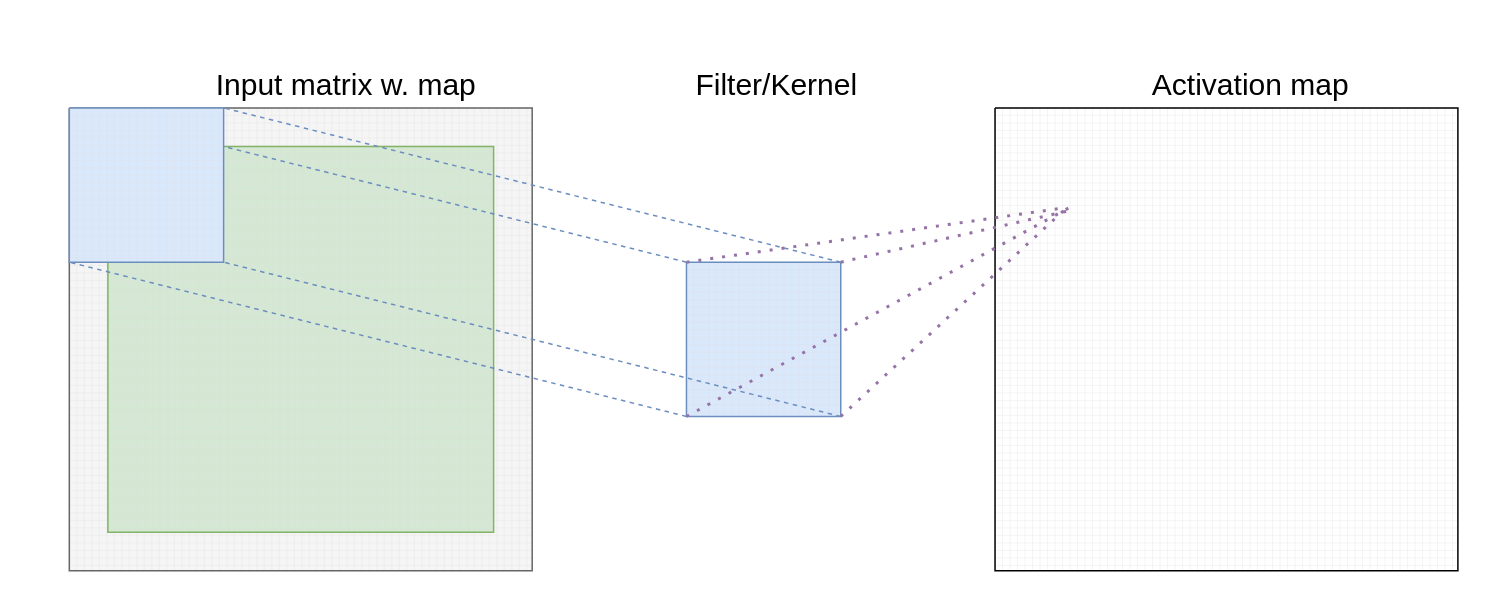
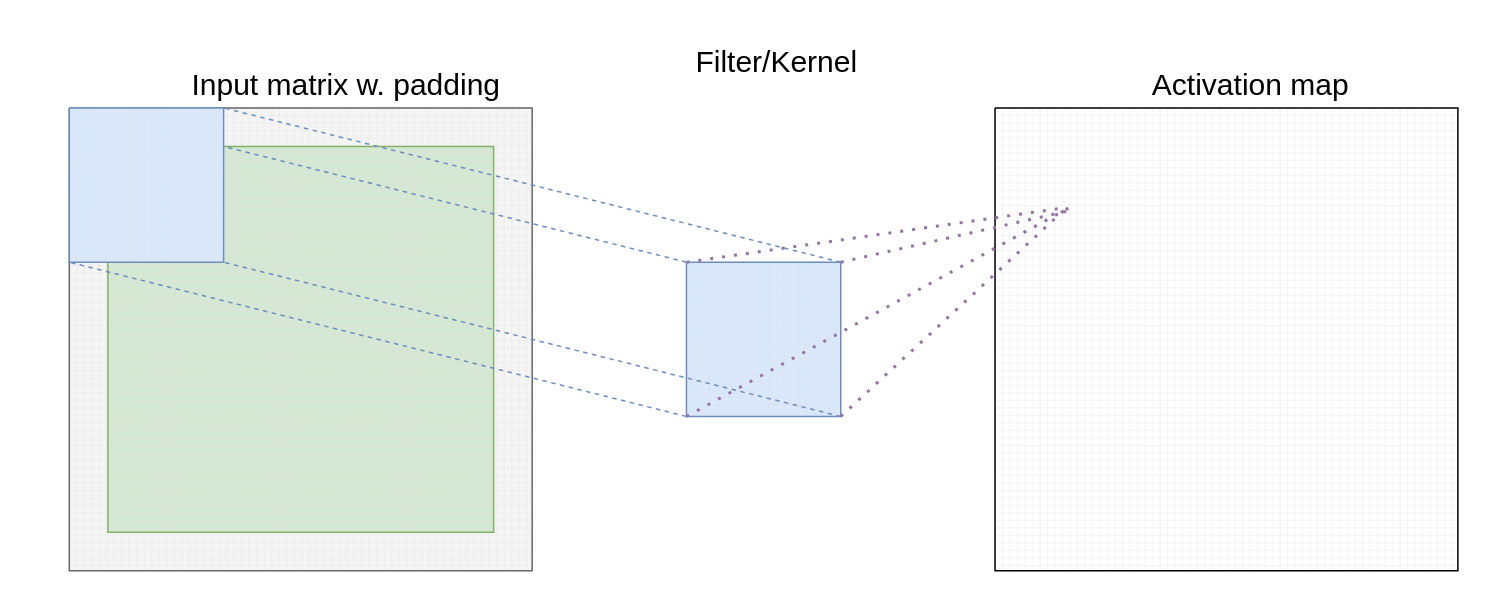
node "Input matrix w. map": label "Input matrix w. map" -> "Input matrix w. padding"
node "Filter/Kernel": moved (776, 83) -> (776, 61)
